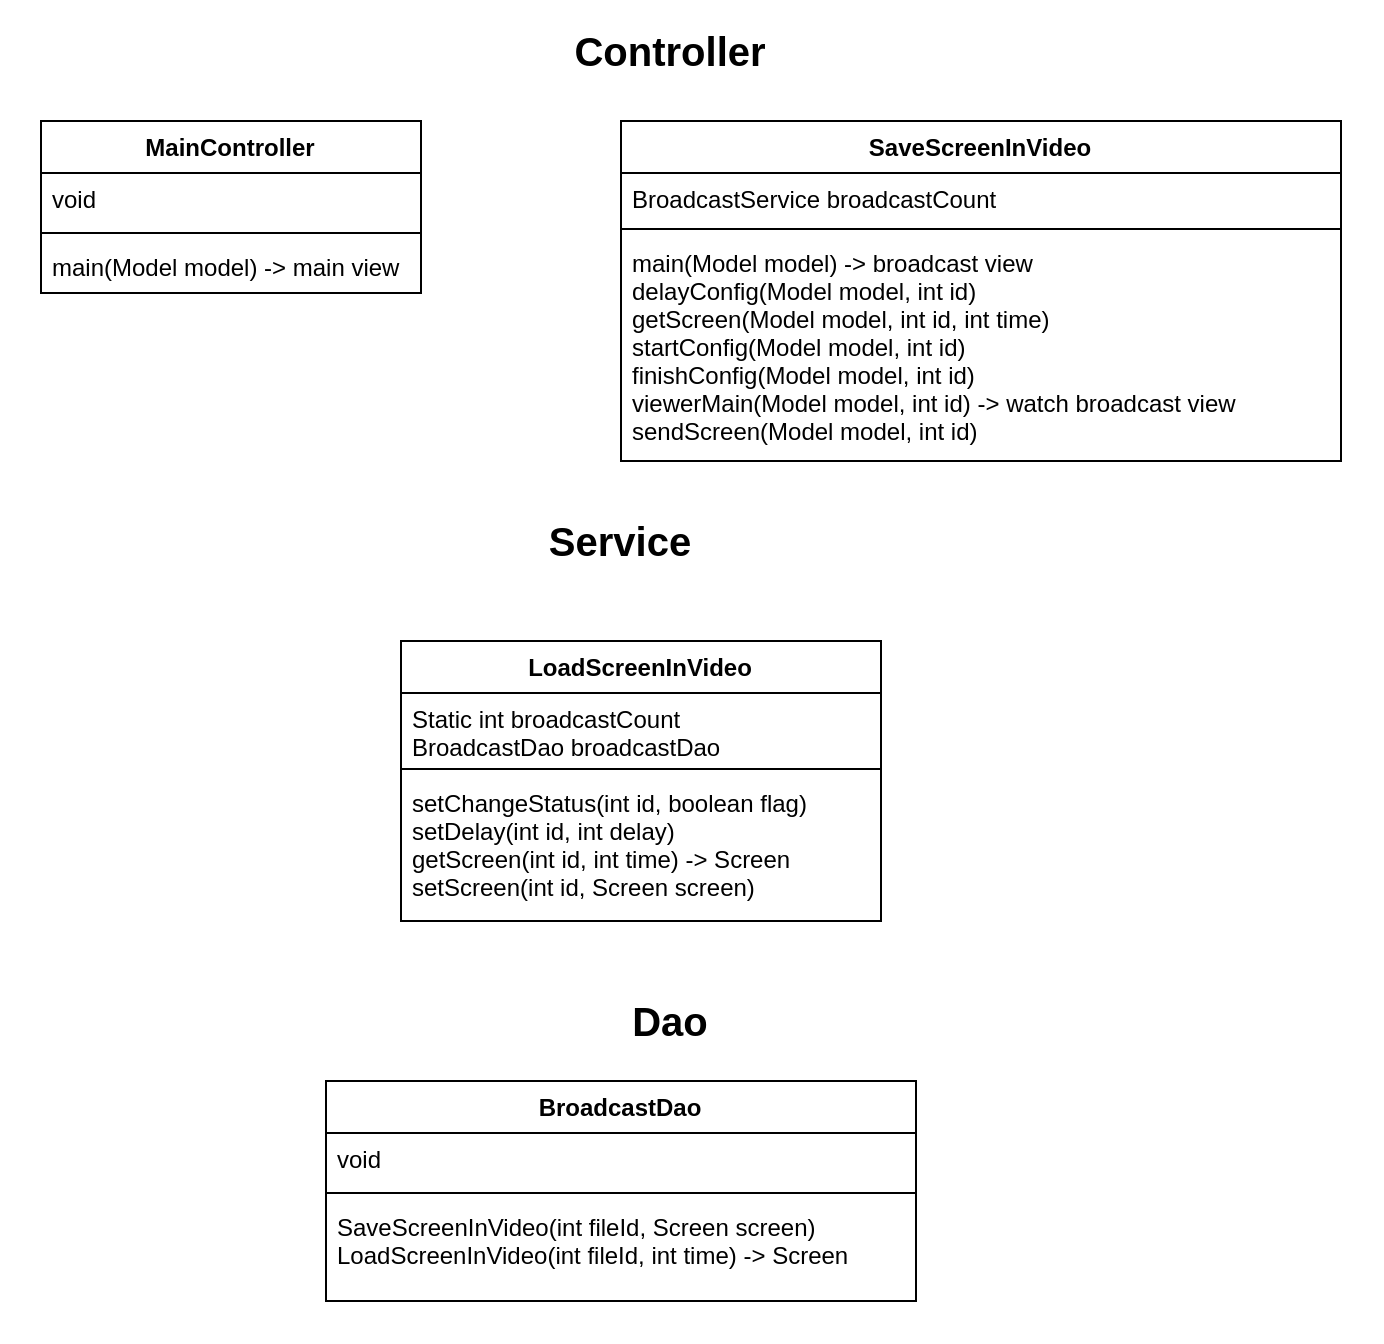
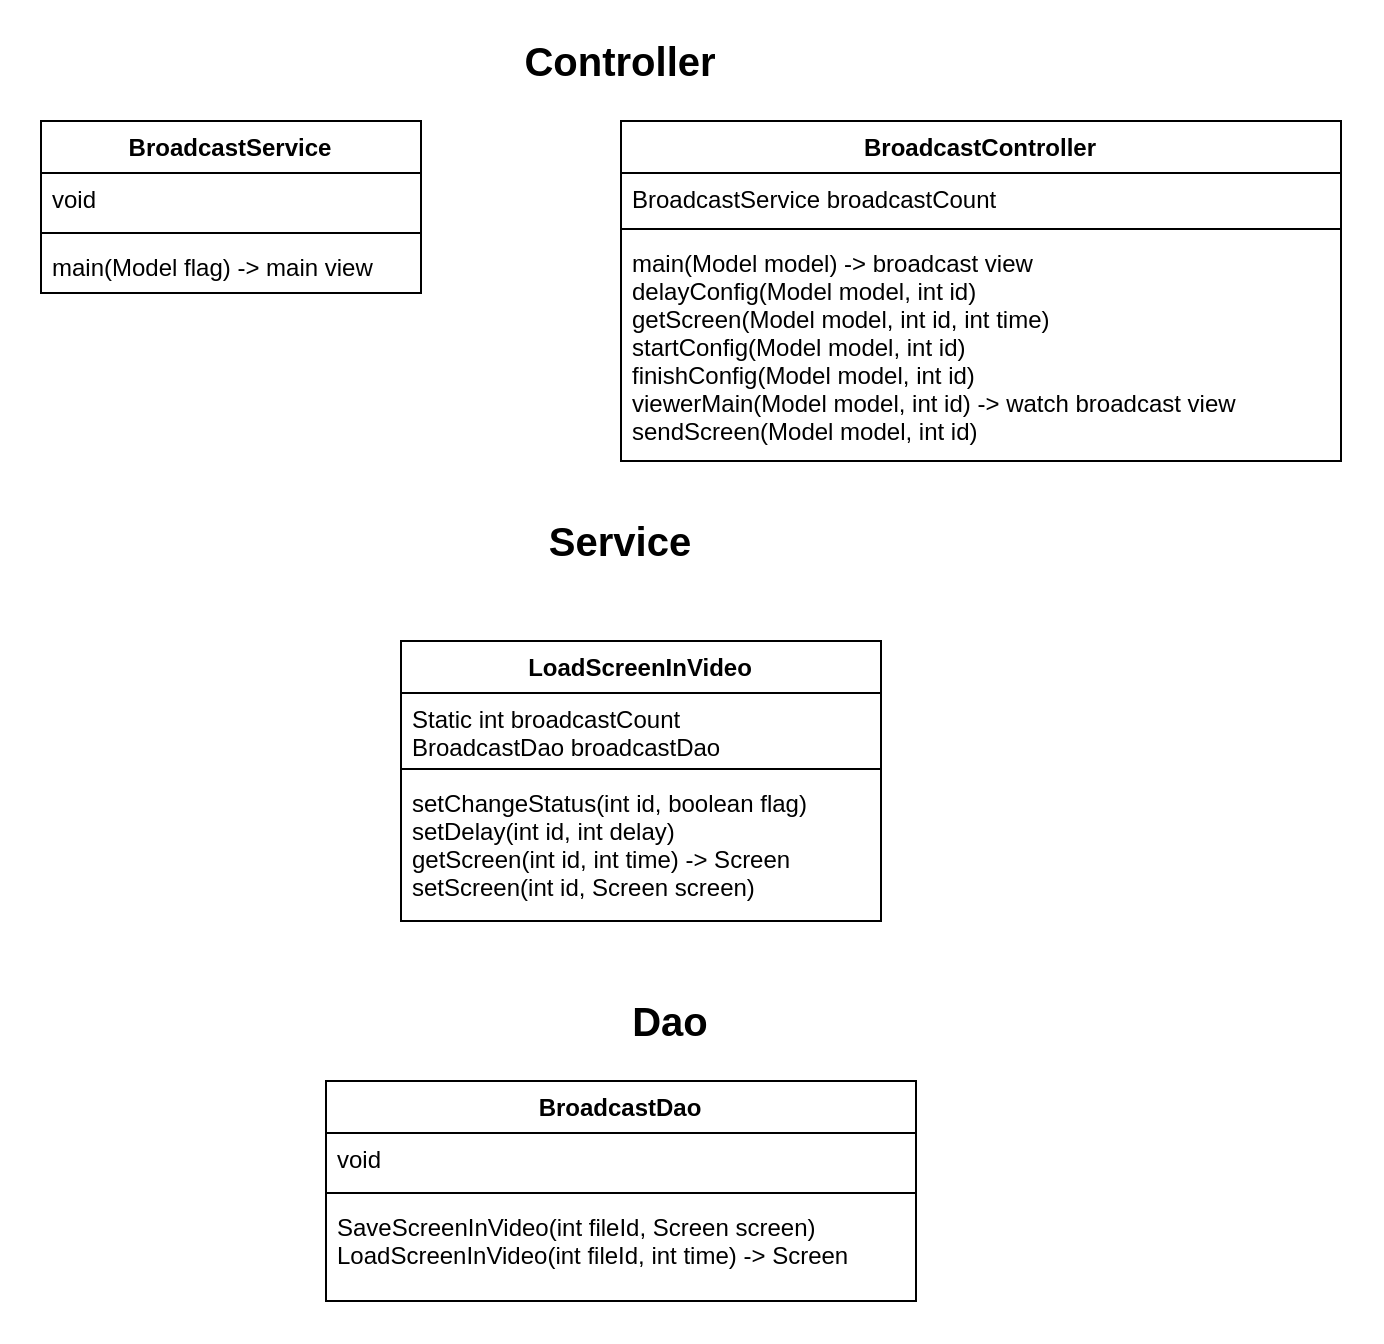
node "Controller": moved (671, 51) -> (621, 61)
node "MainController": label "MainController" -> "BroadcastService"
node "SaveScreenInVideo": label "SaveScreenInVideo" -> "BroadcastController"
node "main(Model model) -> main view": label "main(Model model) -> main view" -> "main(Model flag) -> main view"
